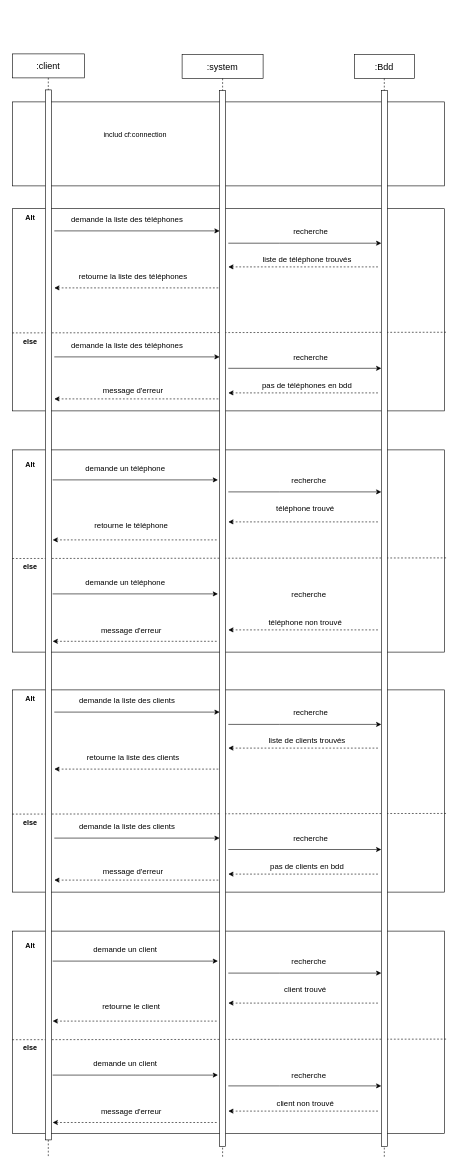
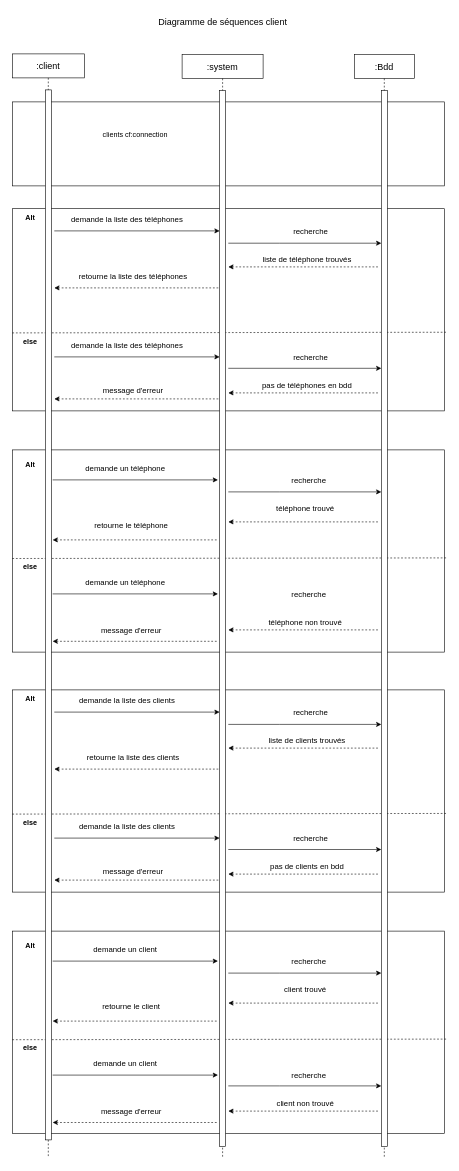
node "Diagramme de séquences client": added
node "includ cf:connection": label "includ cf:connection" -> "clients cf:connection"
